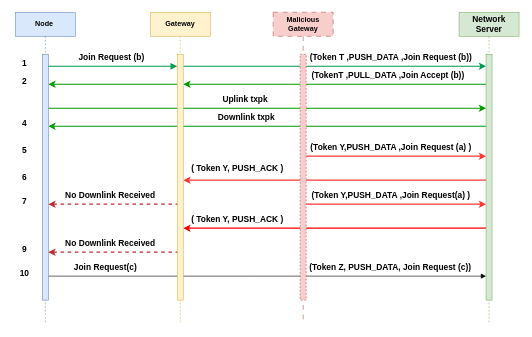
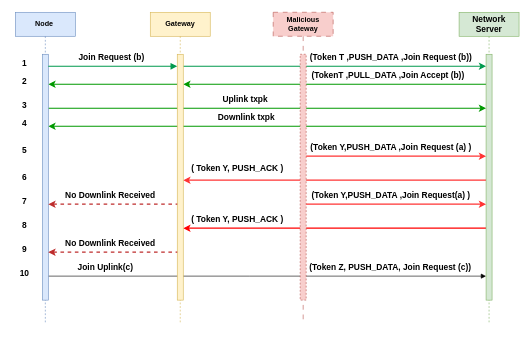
node "3": added
node "8": added
node "Join Request(c)": label "Join Request(c)" -> "Join Uplink(c)"
